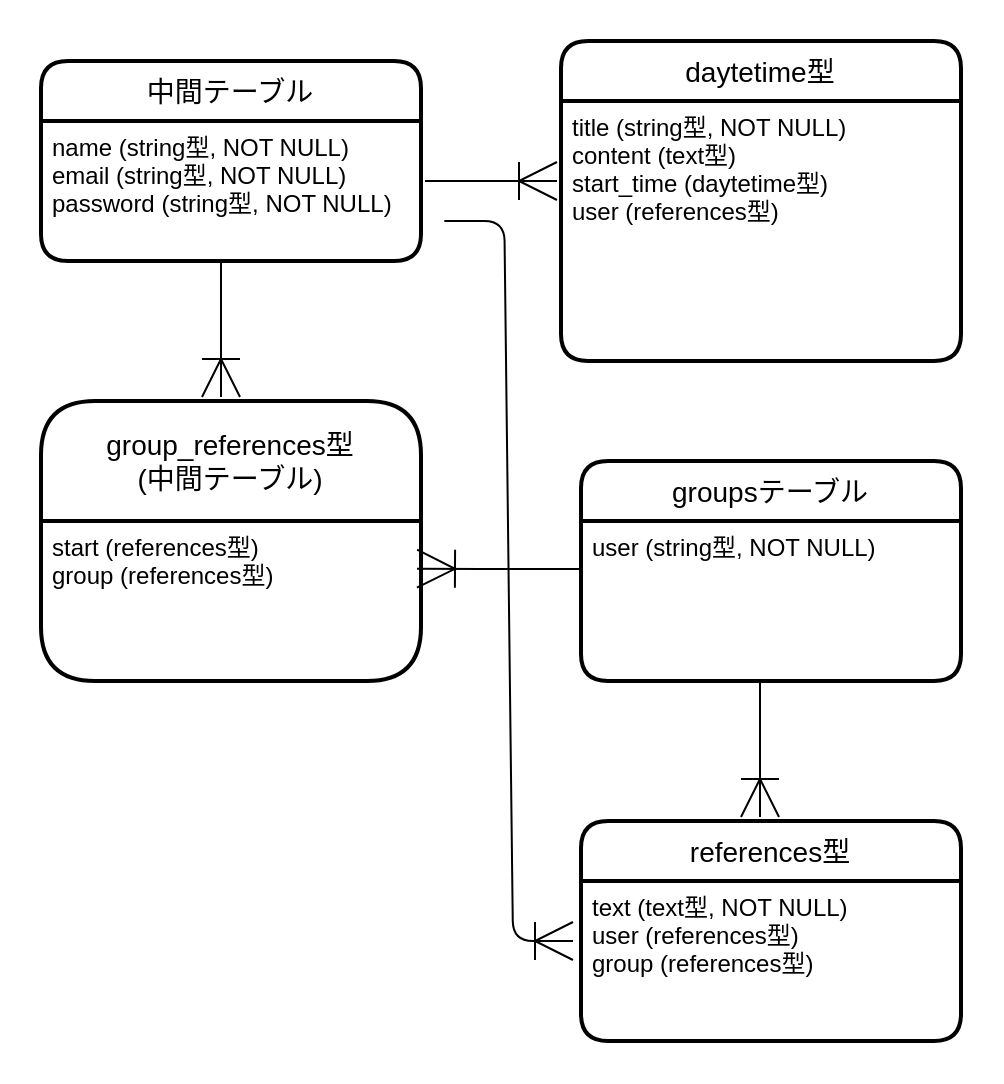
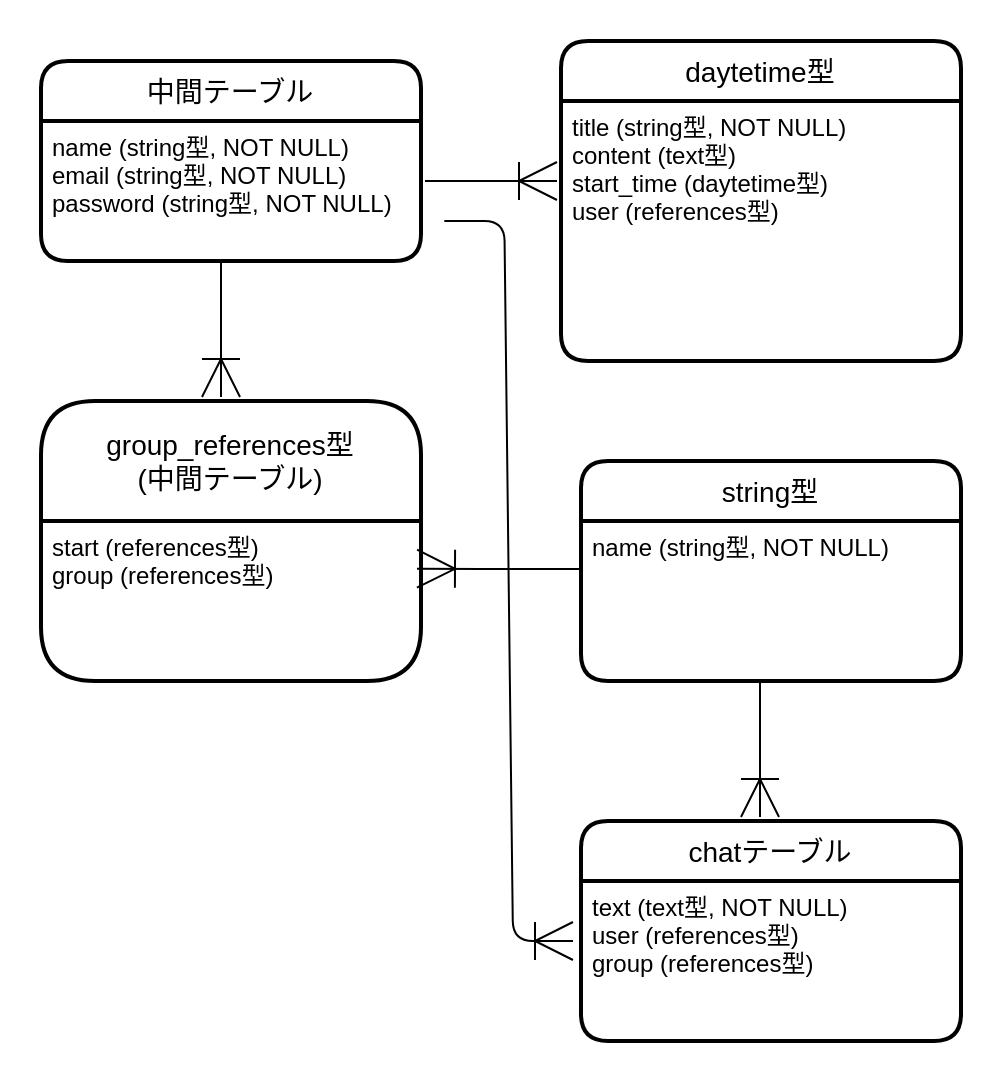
node "groupsテーブル": label "groupsテーブル" -> "string型"
node "user (string型, NOT NULL)": label "user (string型, NOT NULL)" -> "name (string型, NOT NULL)"
node "references型": label "references型" -> "chatテーブル"
